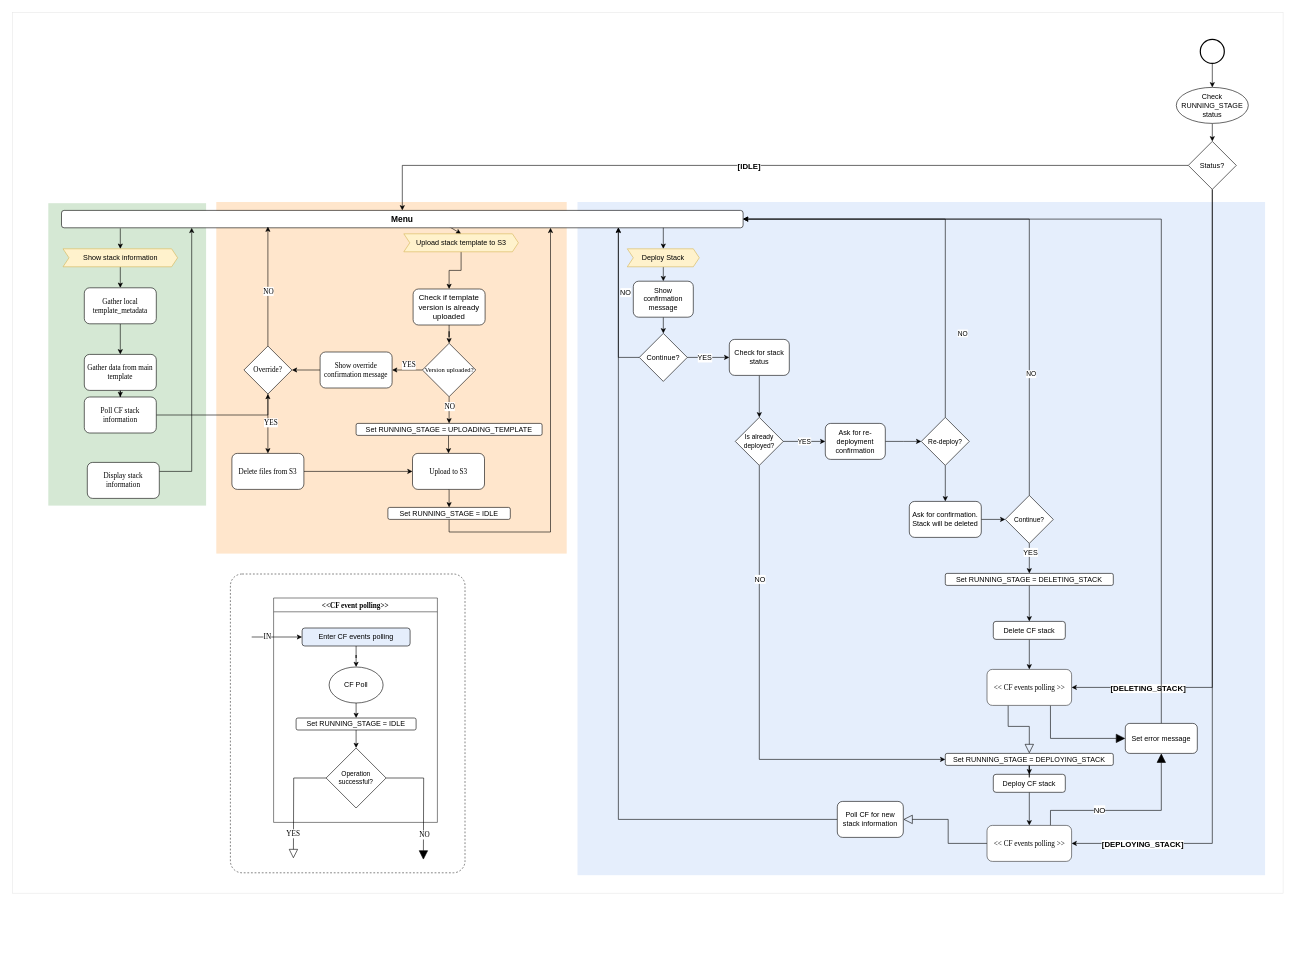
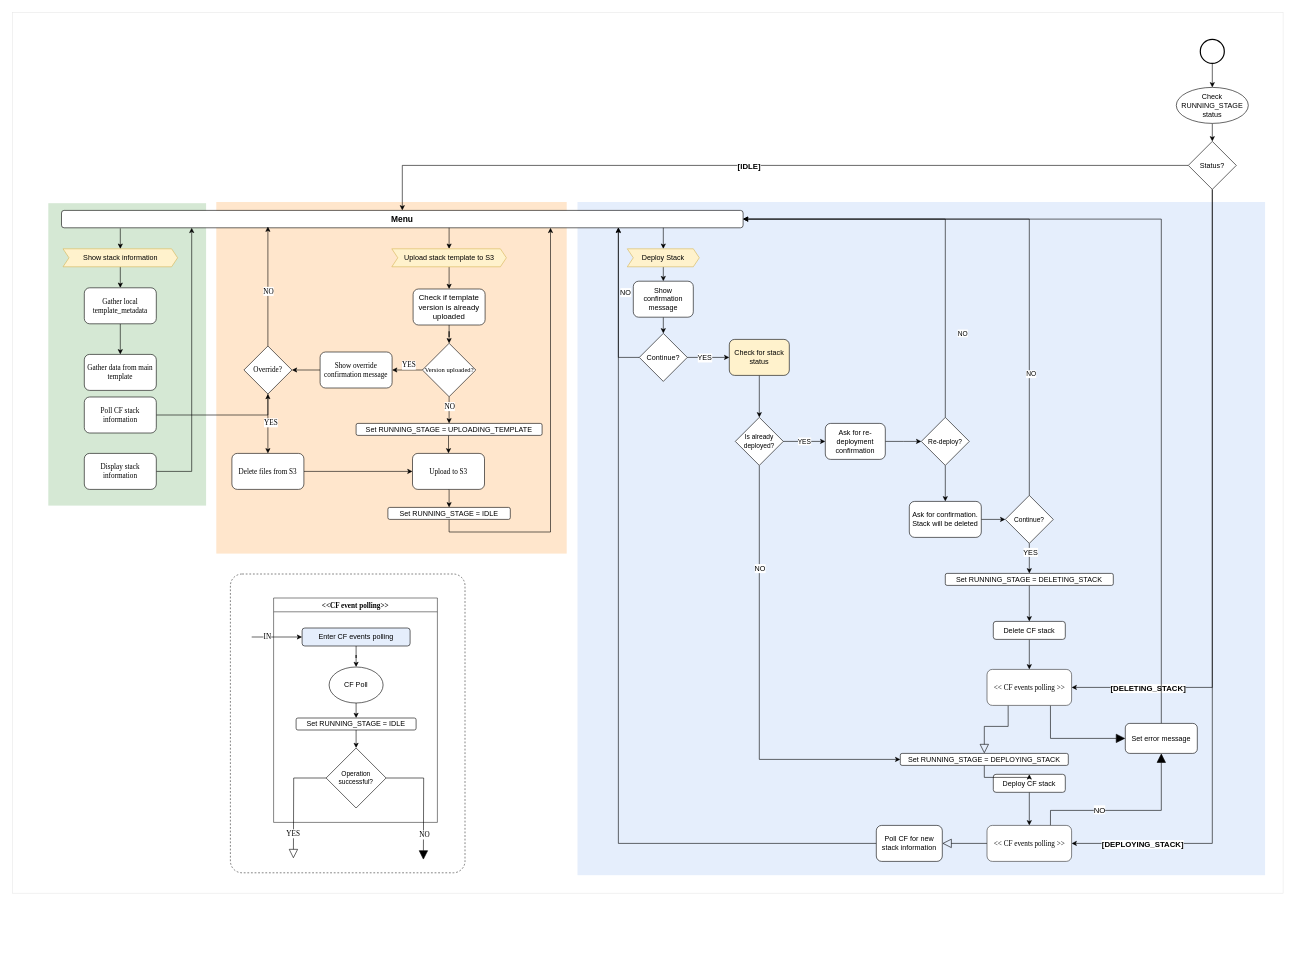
node "Upload stack template to S3": moved (461, 243) -> (449, 258)
node "Check for stack status": fillcolor #ffffff -> #fff2cc
edge "Gather data from main template" -> "Poll CF stack information": removed
node "Display stack information": moved (123, 480) -> (120, 471)
node "Set RUNNING_STAGE = DEPLOYING_STACK": moved (1029, 759) -> (984, 759)
node "Poll CF for new stack information": moved (870, 819) -> (909, 843)
